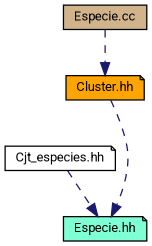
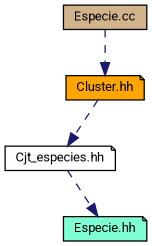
edge "Cluster.hh" -> "Especie.hh": now "Cluster.hh" -> "Cjt_especies.hh"
